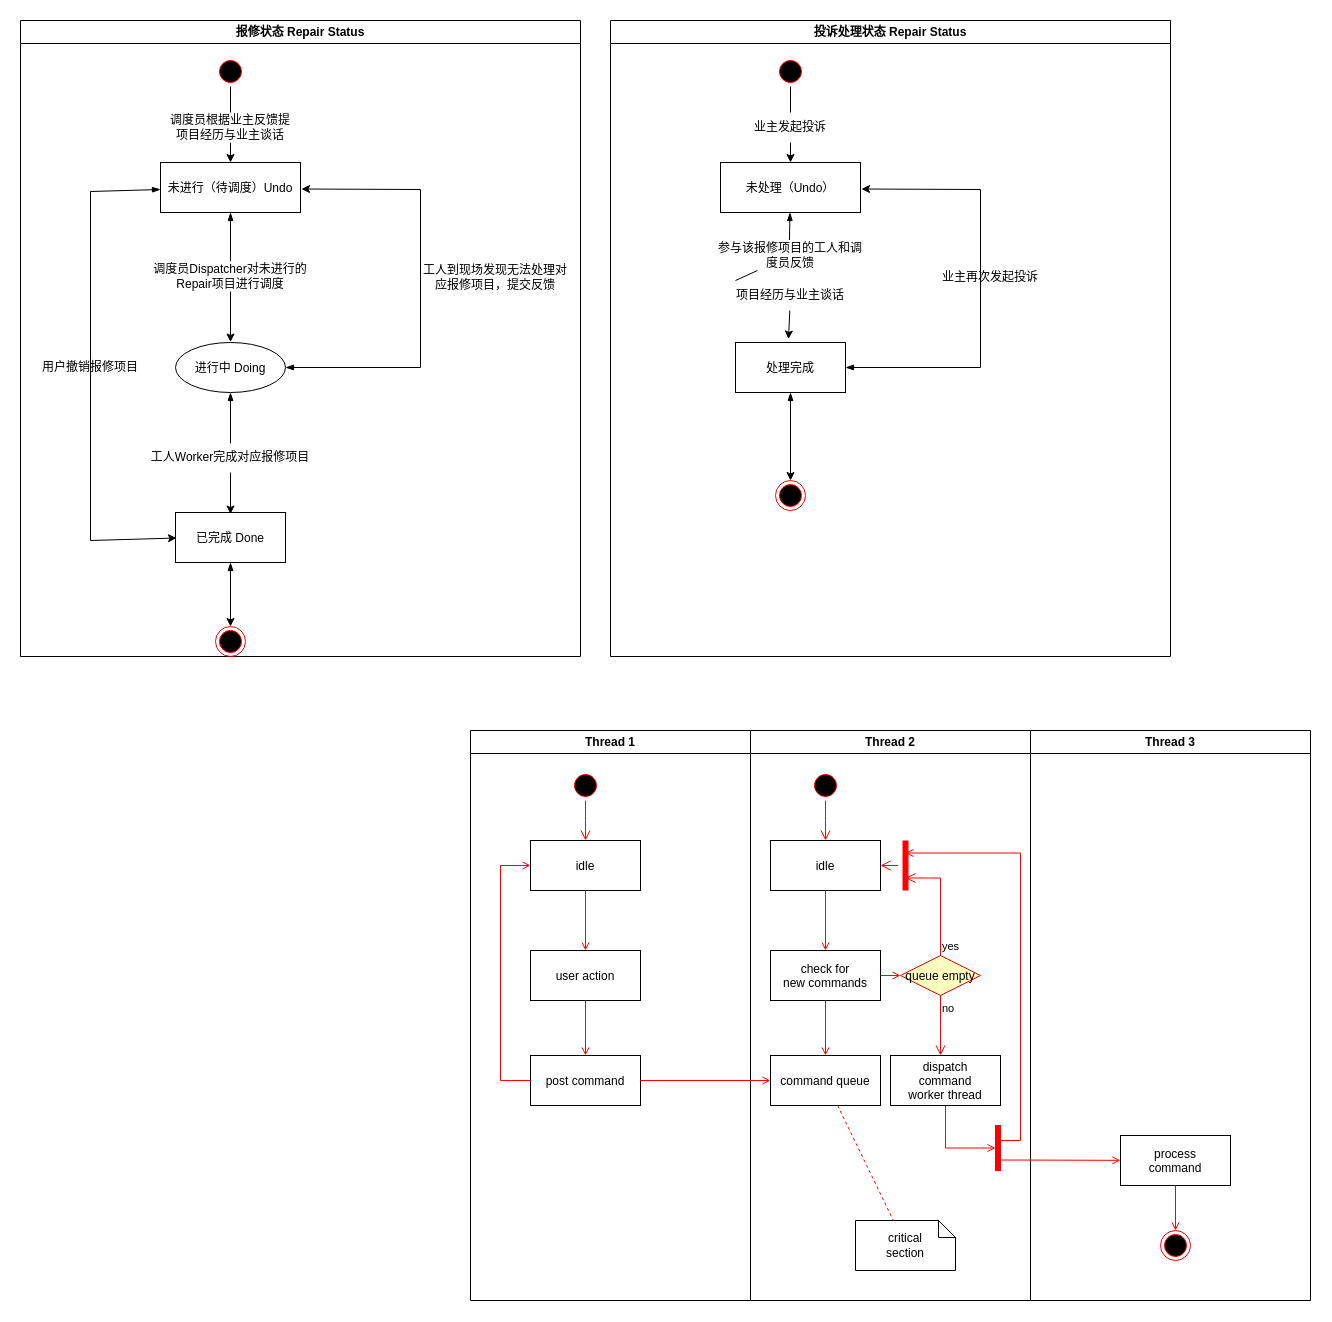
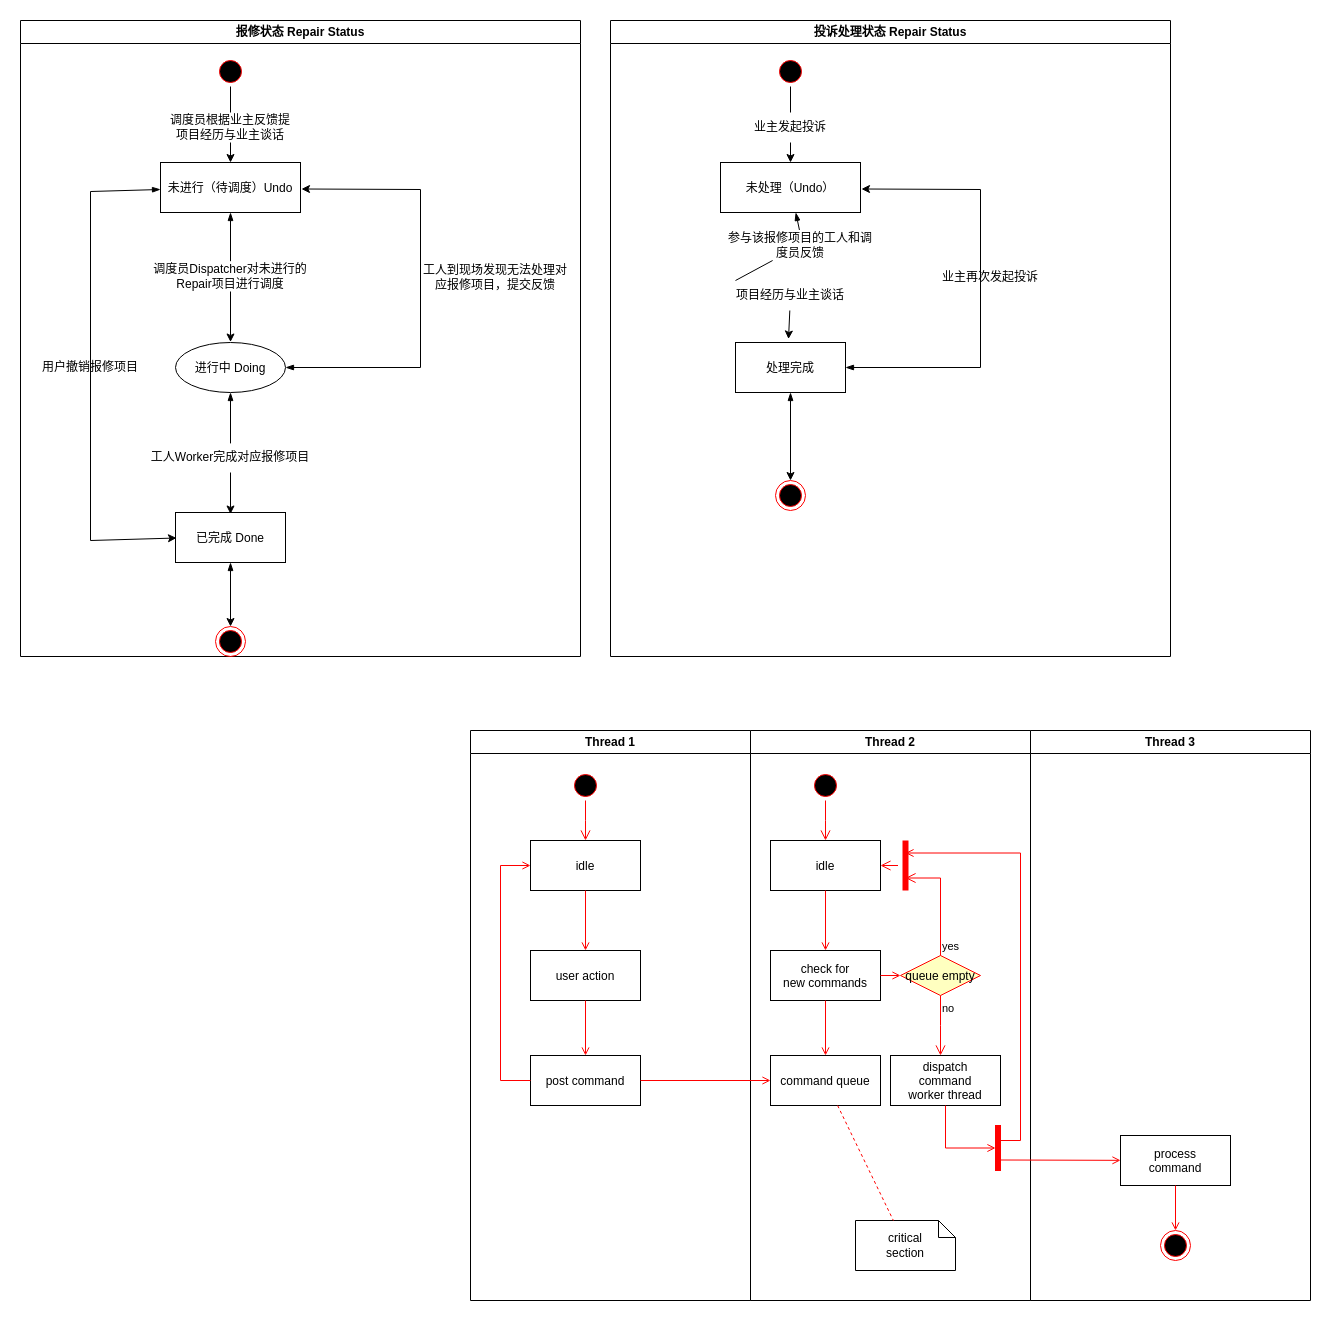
node "参与该报修项目的工人和调度员反馈": moved (791, 256) -> (801, 246)
